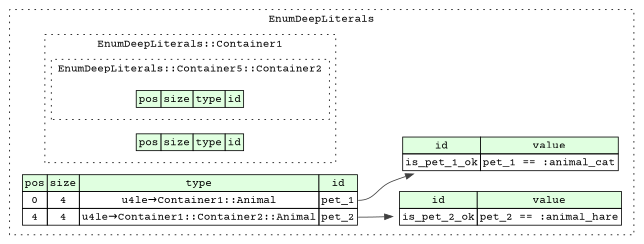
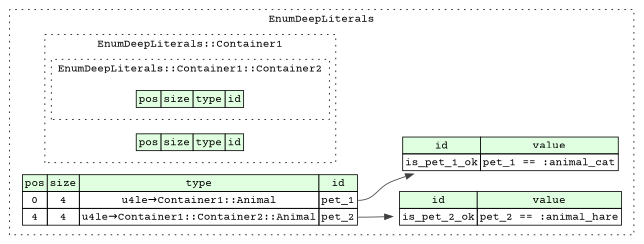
cluster "EnumDeepLiterals::Container5::Container2": label "EnumDeepLiterals::Container5::Container2" -> "EnumDeepLiterals::Container1::Container2"
